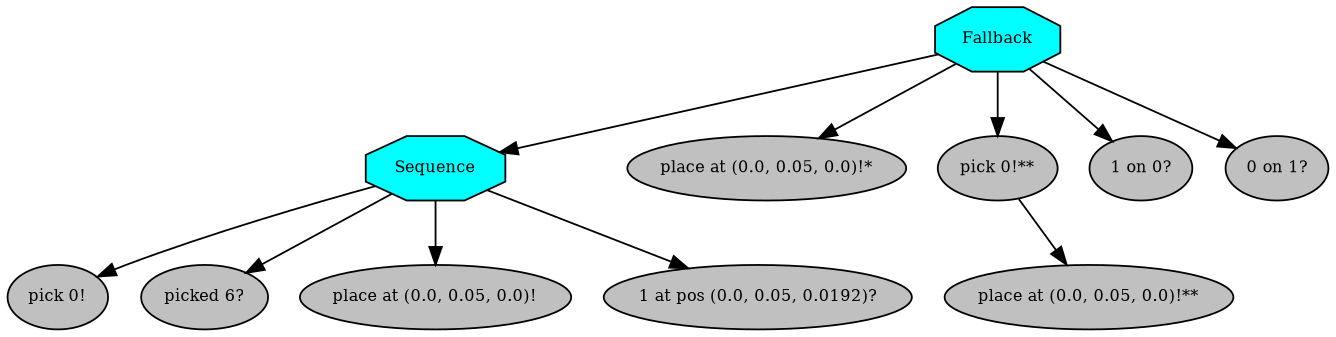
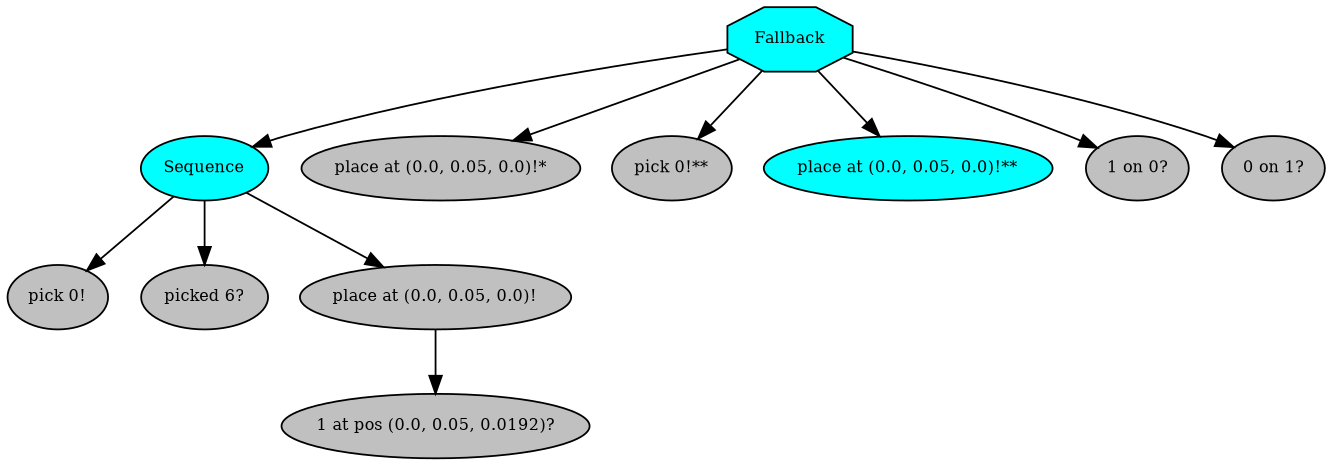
node "Sequence": shape octagon -> ellipse
edge "pick 0!**" -> "place at (0.0, 0.05, 0.0)!**": now "Fallback" -> "place at (0.0, 0.05, 0.0)!**"
edge "Sequence" -> "1 at pos (0.0, 0.05, 0.0192)?": now "place at (0.0, 0.05, 0.0)!" -> "1 at pos (0.0, 0.05, 0.0192)?"
node "place at (0.0, 0.05, 0.0)!**": fillcolor gray -> cyan
